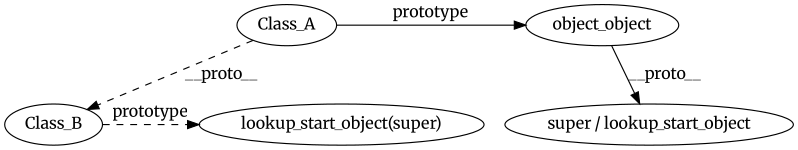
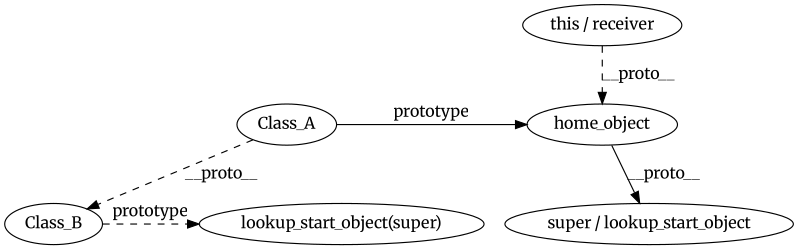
node "this / receiver": added
node "object_object": label "object_object" -> "home_object"
